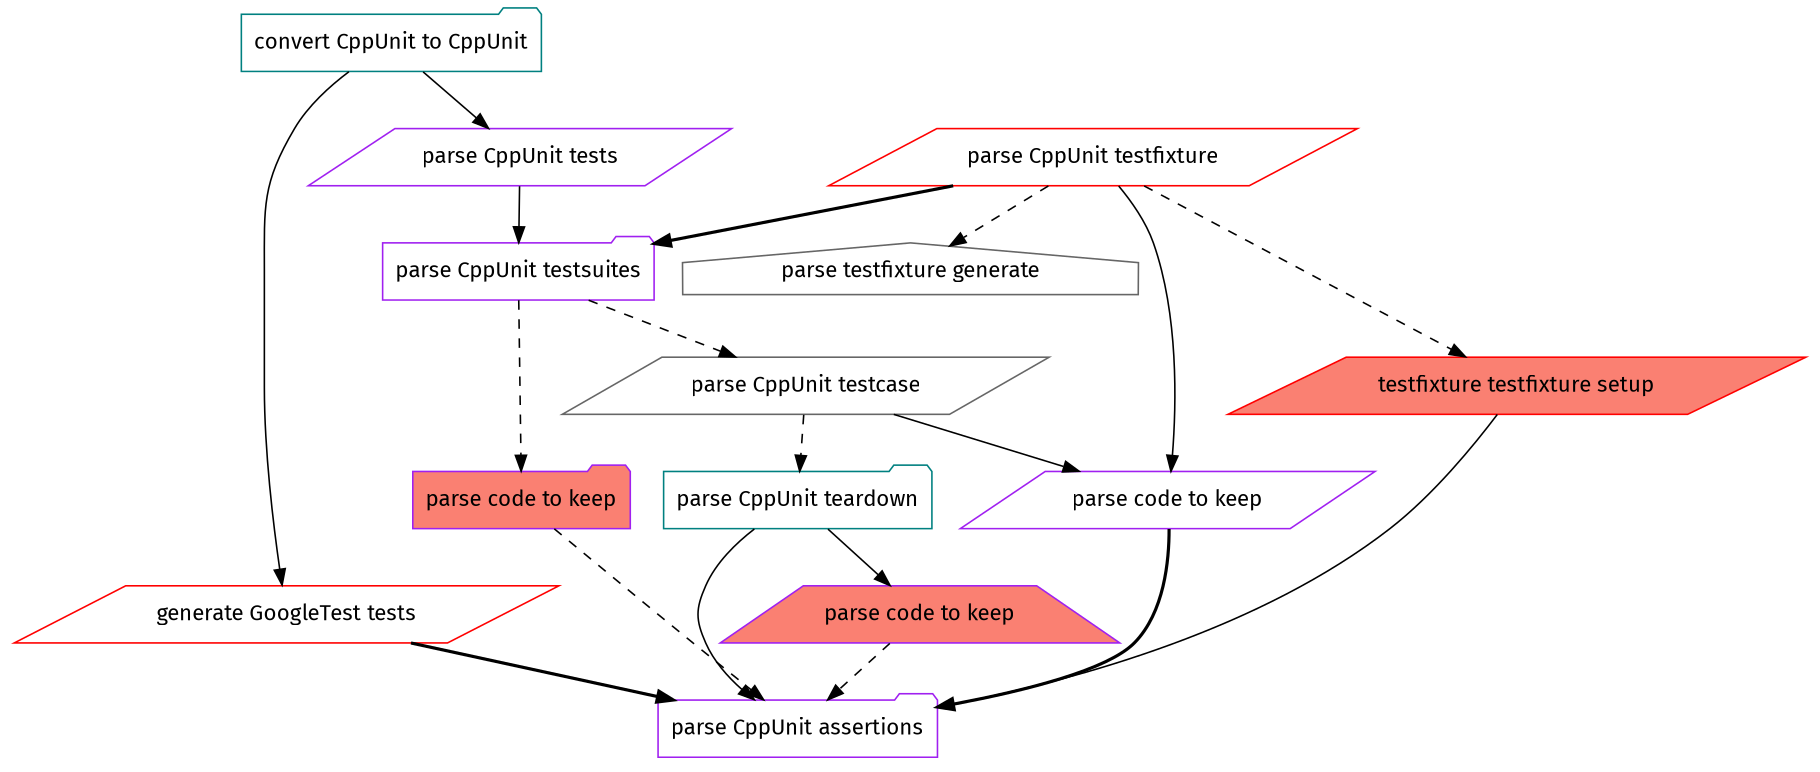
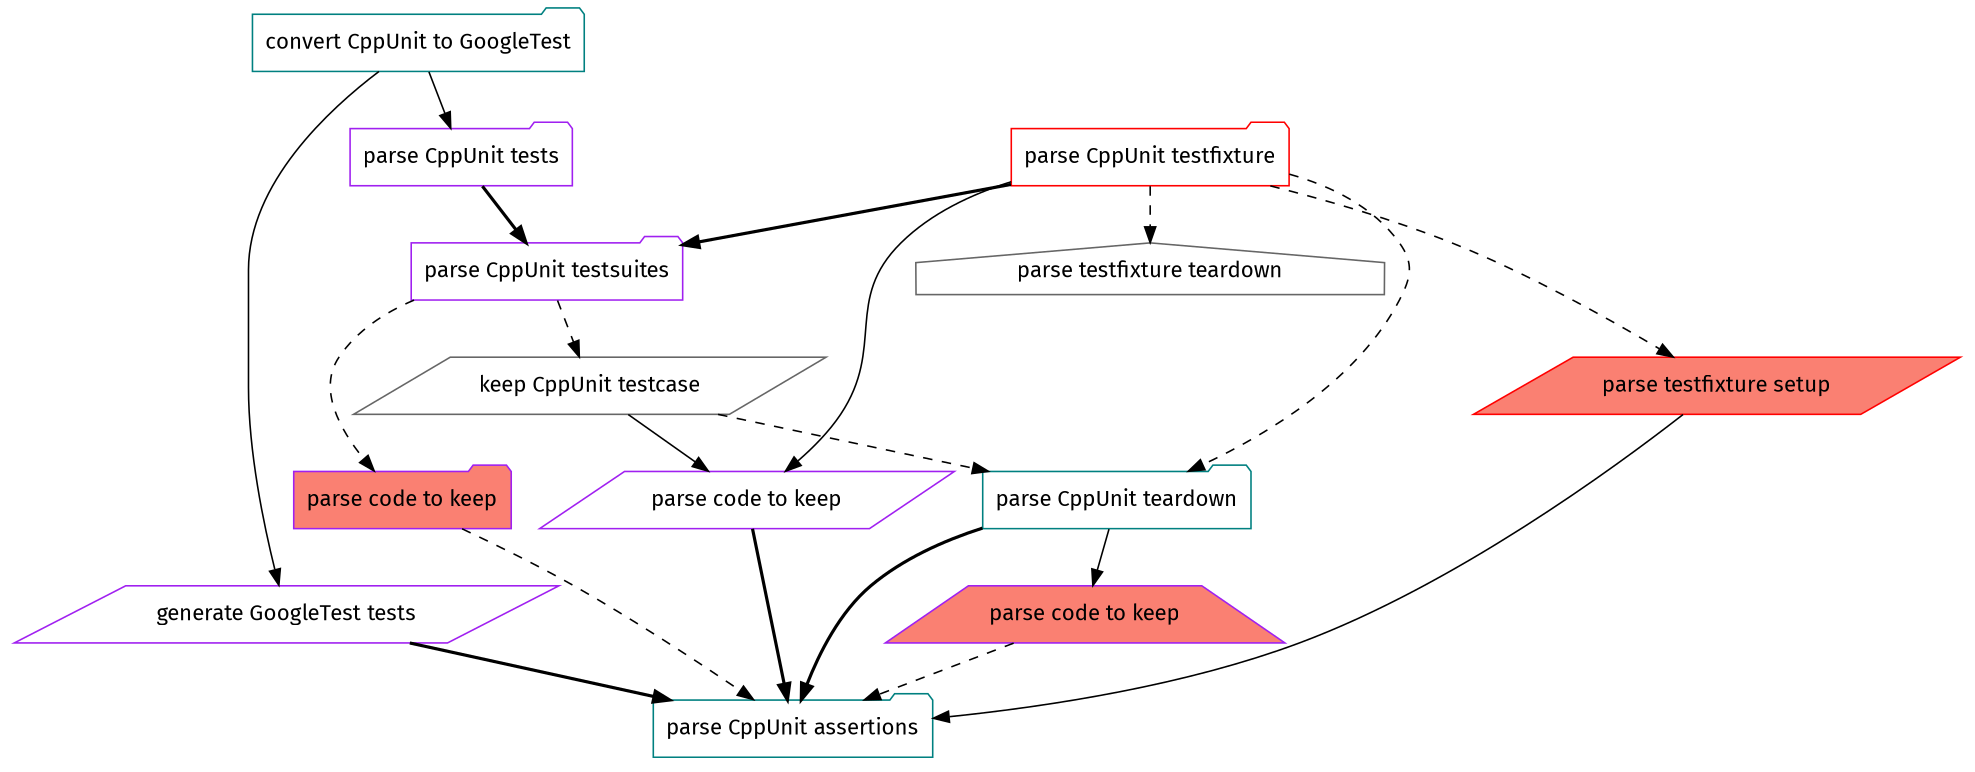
node "convert CppUnit to CppUnit": label "convert CppUnit to CppUnit" -> "convert CppUnit to GoogleTest"
node "parse CppUnit tests": shape parallelogram -> folder
node "parse CppUnit testfixture": shape parallelogram -> folder
edge "parse CppUnit tests" -> "parse CppUnit testsuites": style solid -> bold
node "parse testfixture generate": label "parse testfixture generate" -> "parse testfixture teardown"
edge "parse CppUnit testfixture" -> "parse CppUnit teardown": added
node "parse CppUnit testcase": label "parse CppUnit testcase" -> "keep CppUnit testcase"
node "testfixture testfixture setup": label "testfixture testfixture setup" -> "parse testfixture setup"
edge "parse CppUnit teardown" -> "parse CppUnit assertions": style solid -> bold
node "generate GoogleTest tests": color red -> purple
node "parse CppUnit assertions": color purple -> teal
